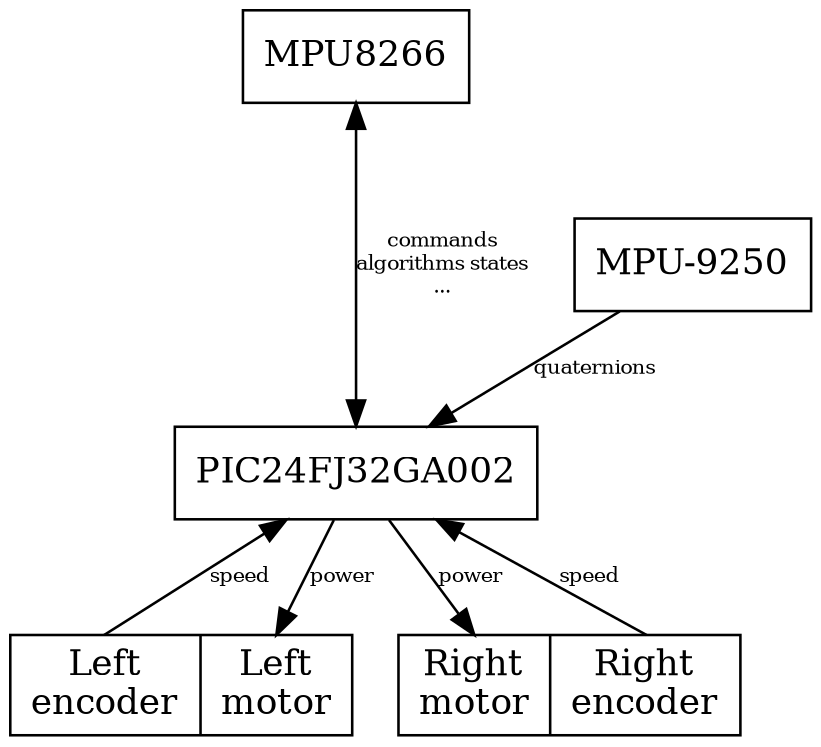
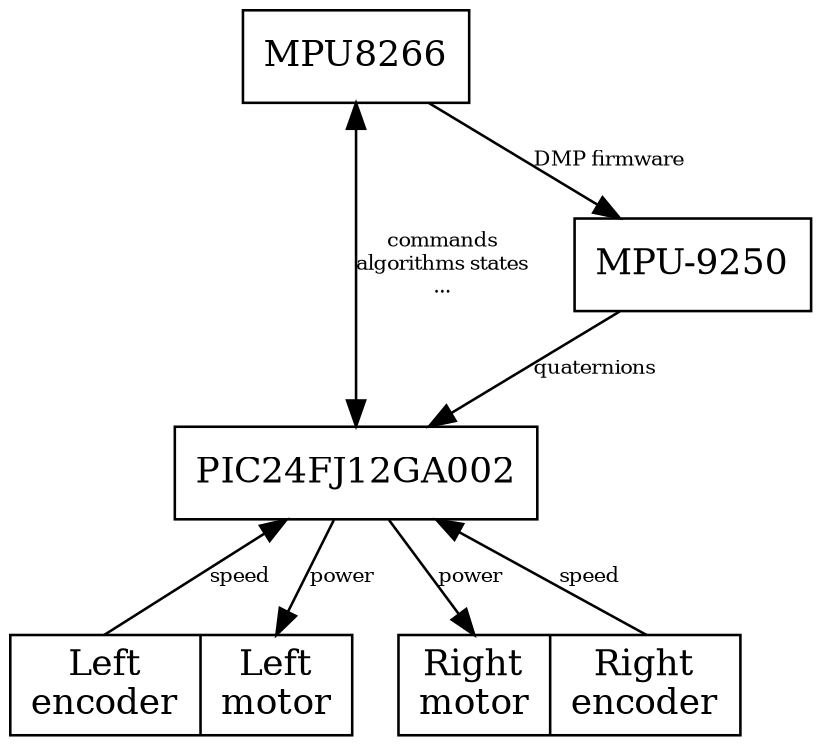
edge "MPU8266" -> "MPU-9250": added, label "DMP firmware"
node "PIC24FJ32GA002": label "PIC24FJ32GA002" -> "PIC24FJ12GA002"
